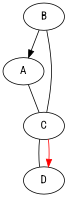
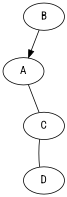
edge "B" -- "C": removed
edge "C" -> "D": removed
